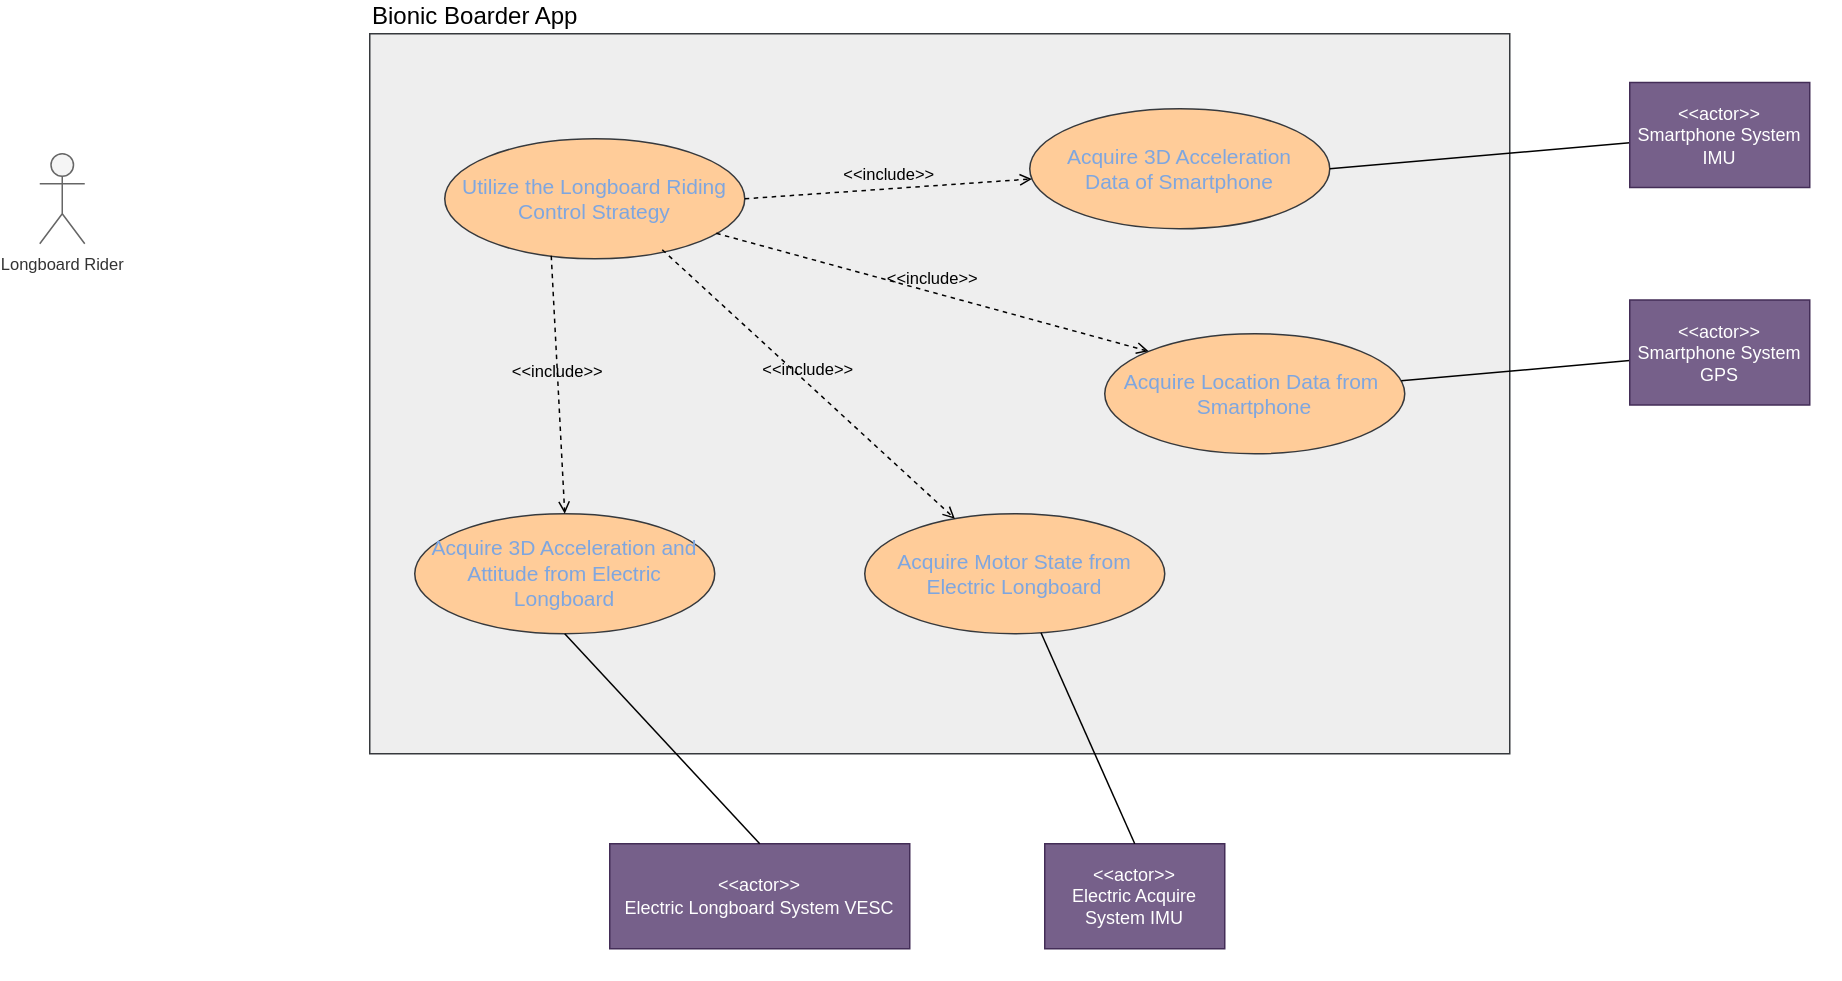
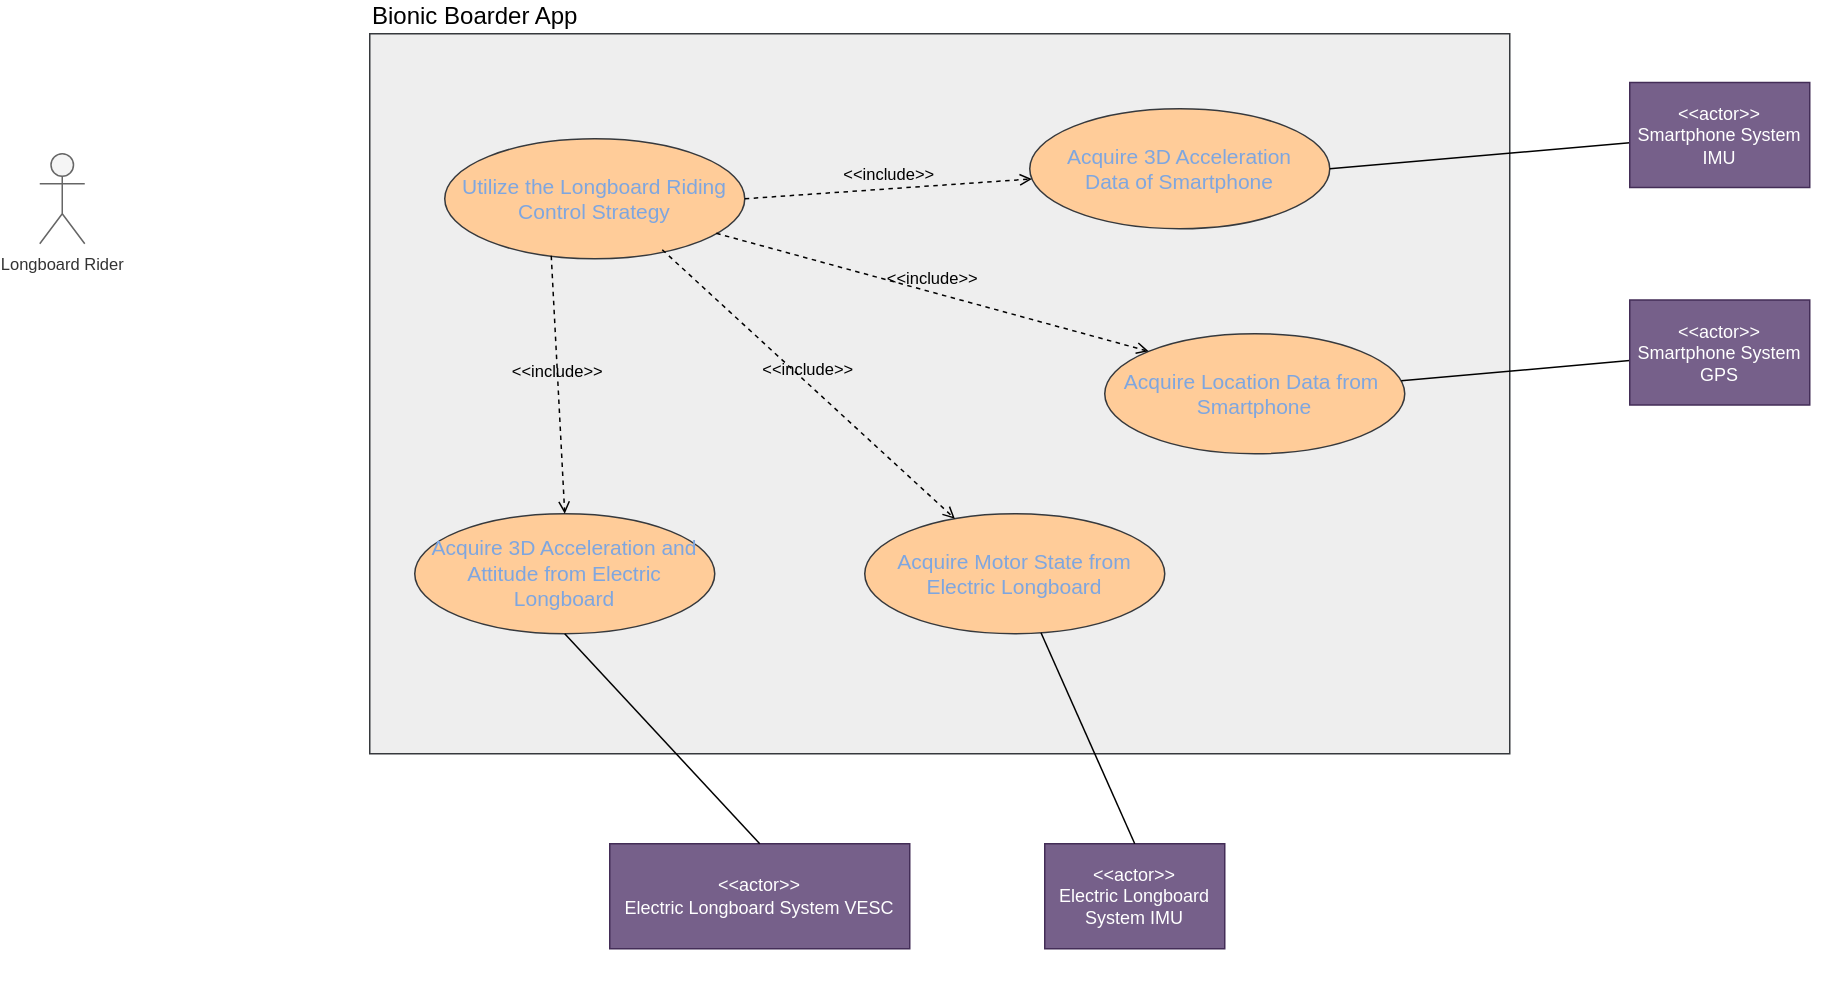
node "<<actor>> Electric Acquire System IMU": label "<<actor>> Electric Acquire System IMU" -> "<<actor>> Electric Longboard System IMU"
